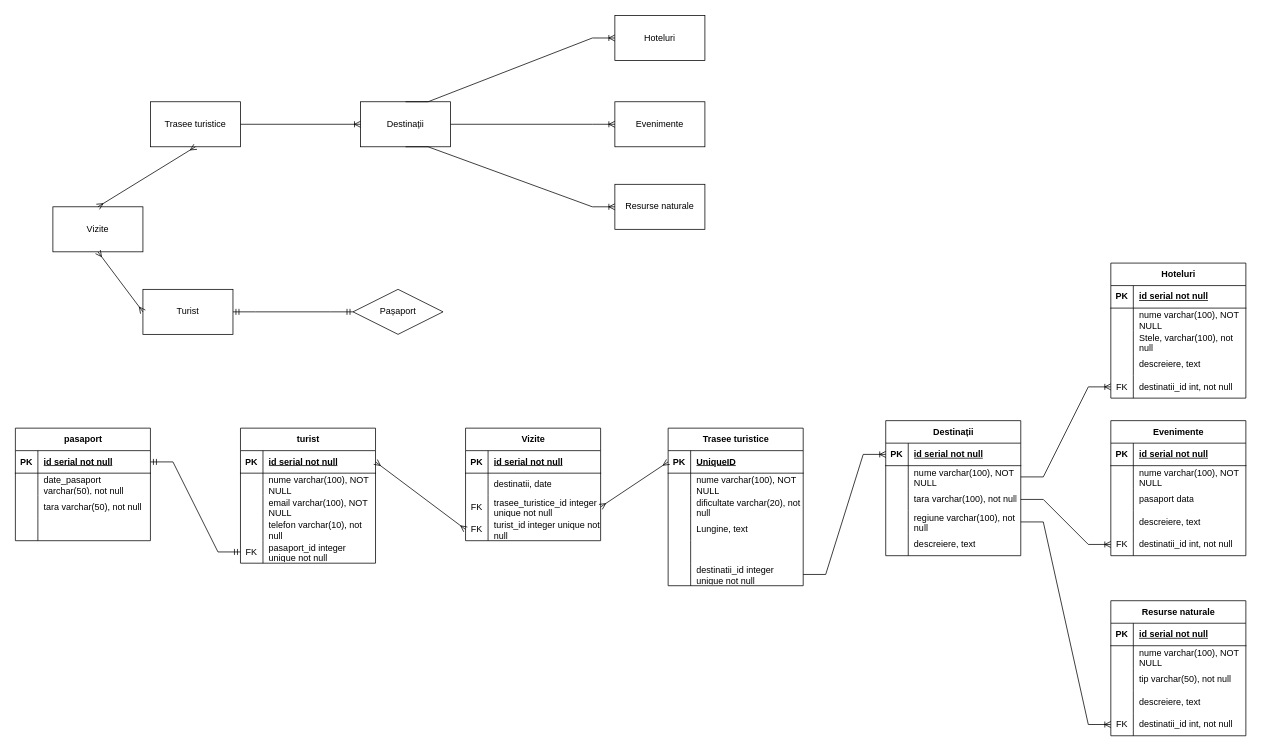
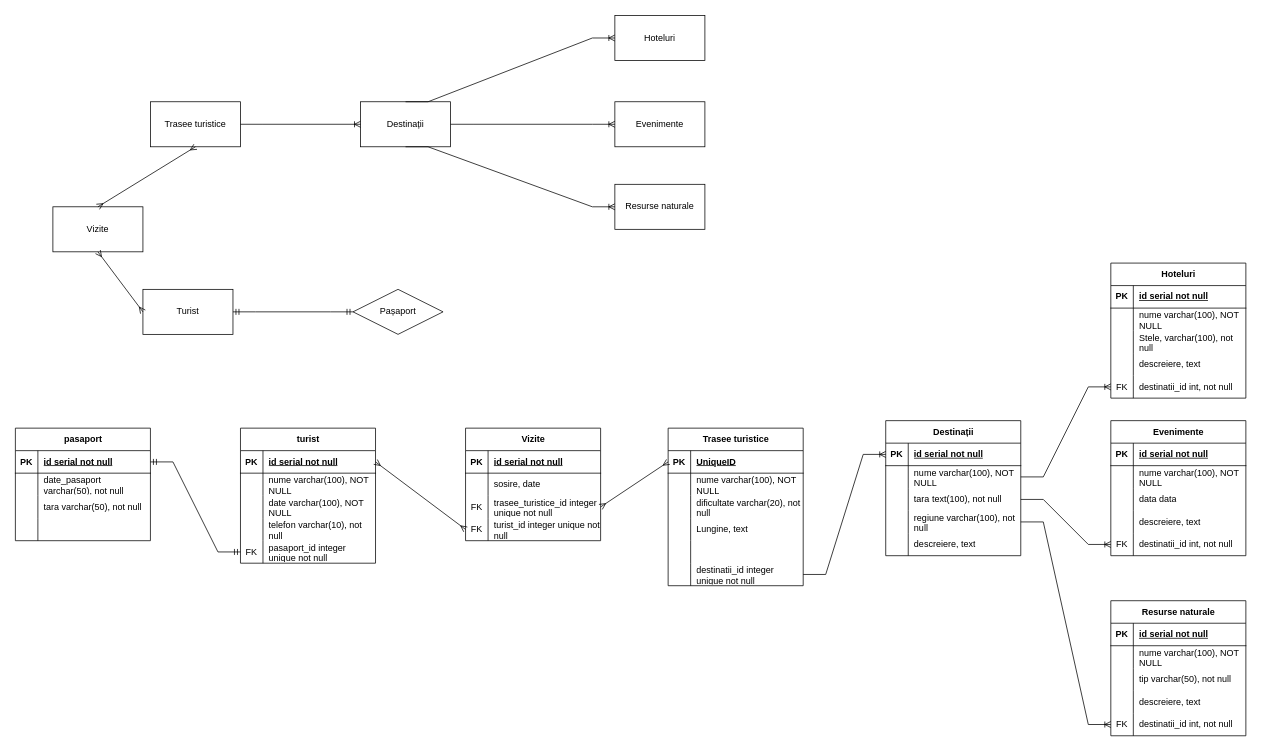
node "destinatii, date": label "destinatii, date" -> "sosire, date"
node "tara varchar(100), not null": label "tara varchar(100), not null" -> "tara text(100), not null"
node "pasaport data": label "pasaport data" -> "data data"
node "email varchar(100), NOT NULL": label "email varchar(100), NOT NULL" -> "date varchar(100), NOT NULL"
